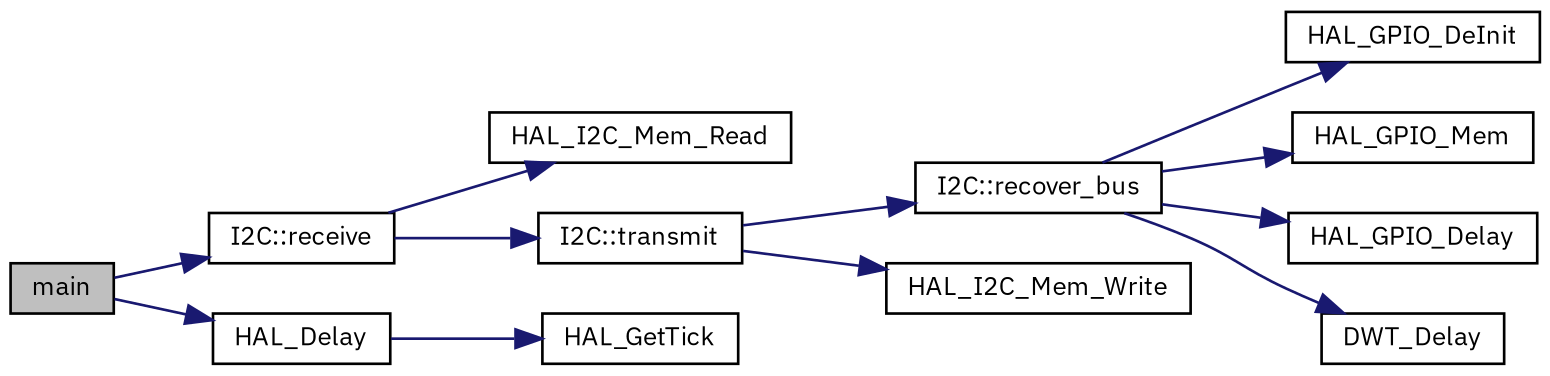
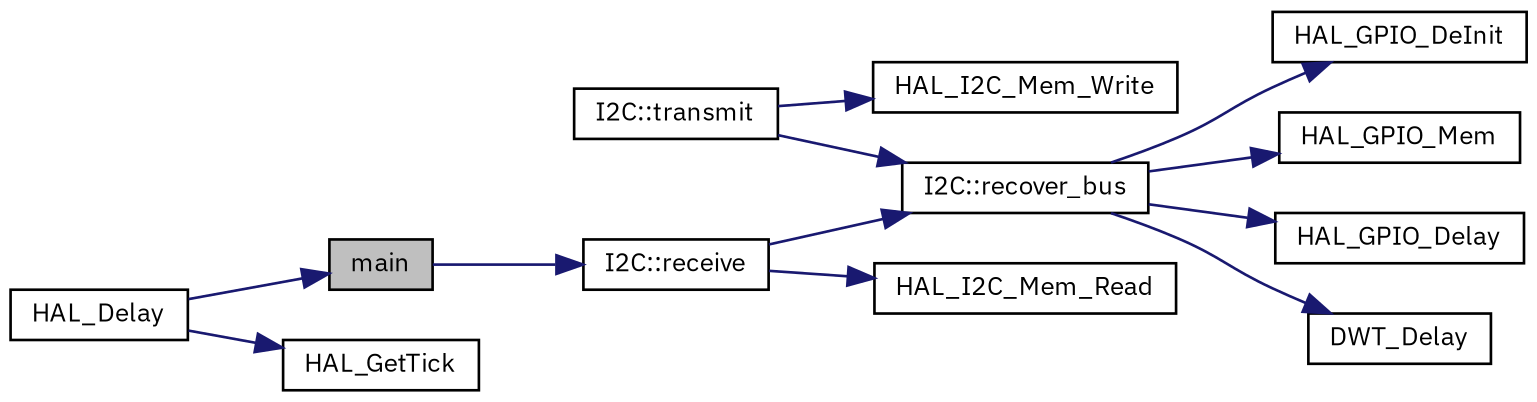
edge "I2C::receive" -> "I2C::transmit": now "I2C::receive" -> "I2C::recover_bus"
edge "main" -> "HAL_Delay": reversed
